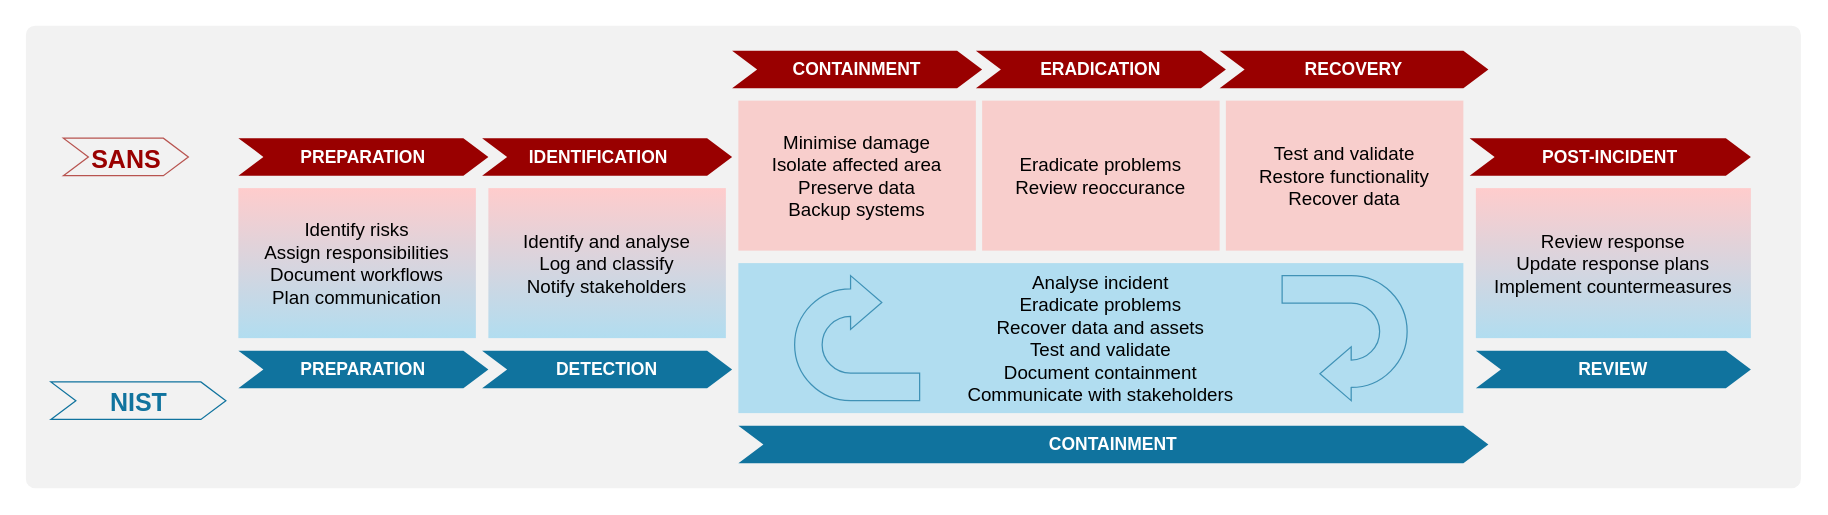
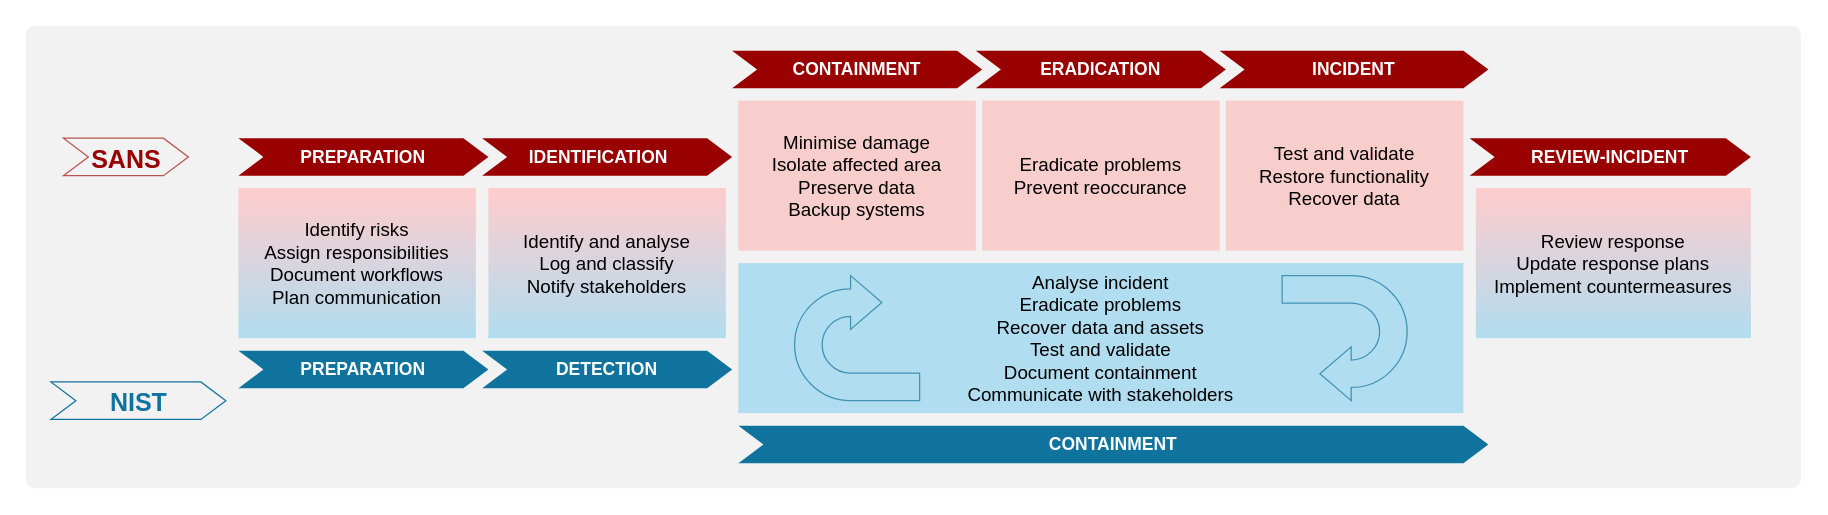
node "RECOVERY": label "RECOVERY" -> "INCIDENT"
node "POST-INCIDENT": label "POST-INCIDENT" -> "REVIEW-INCIDENT"
node "Eradicate problems Review reoccurance": label "Eradicate problems Review reoccurance" -> "Eradicate problems Prevent reoccurance"
node "REVIEW": removed
